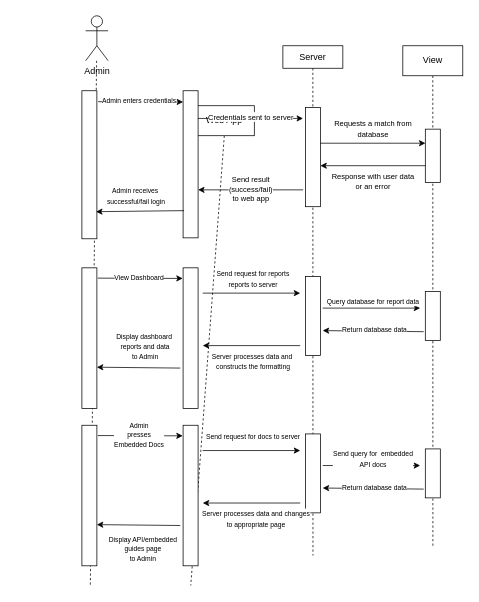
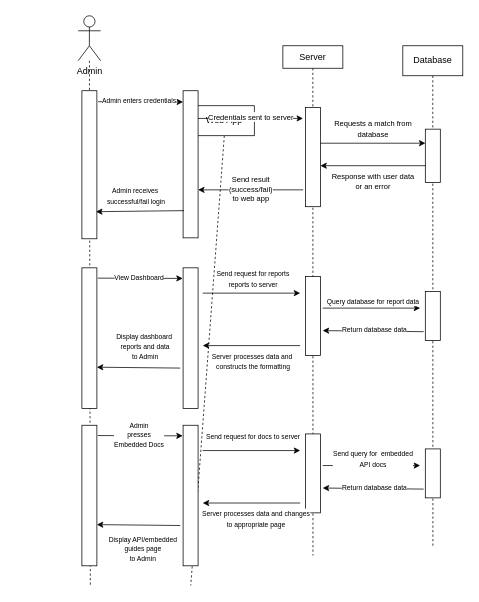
node "Admin": moved (97, 38) -> (89, 38)
node "View": label "View" -> "Database"
